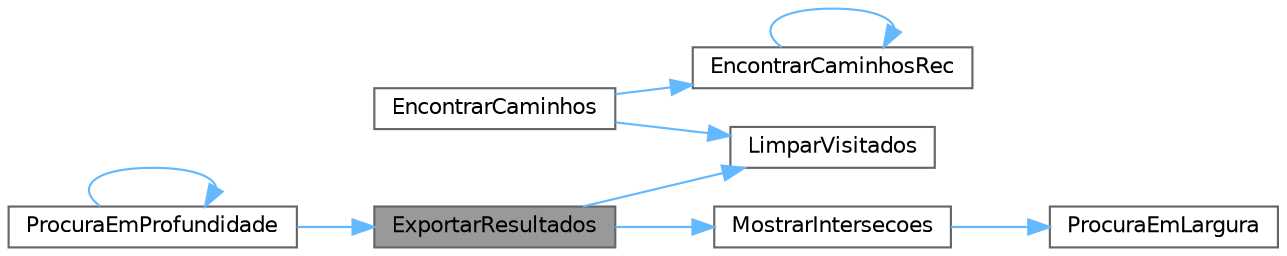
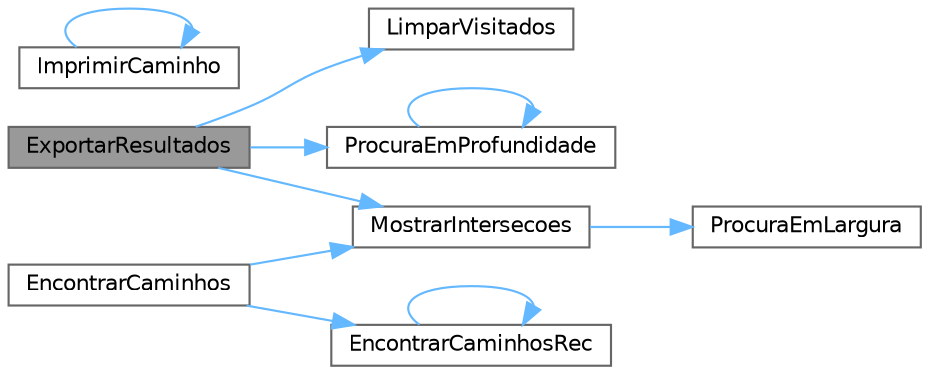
node "ImprimirCaminho": added
edge "EncontrarCaminhos" -> "LimparVisitados": now "EncontrarCaminhos" -> "MostrarIntersecoes"
edge "ProcuraEmProfundidade" -> "ExportarResultados": reversed
